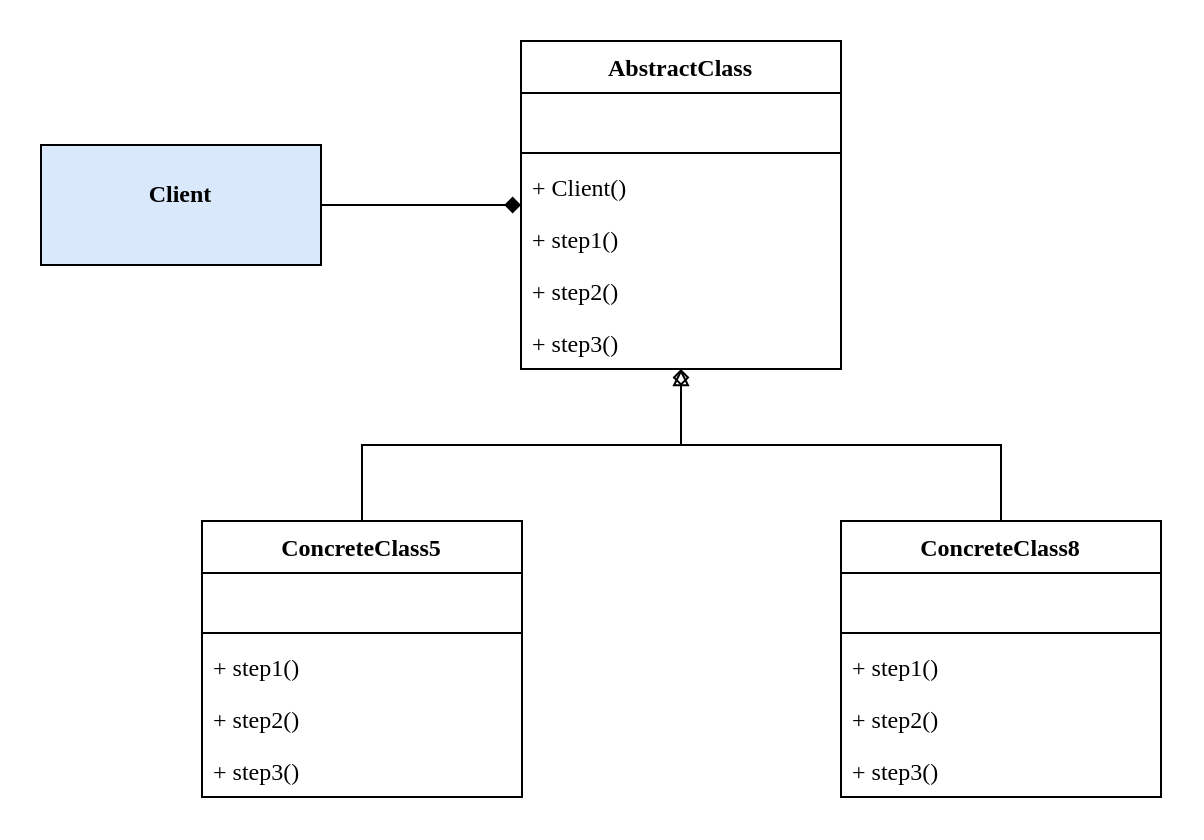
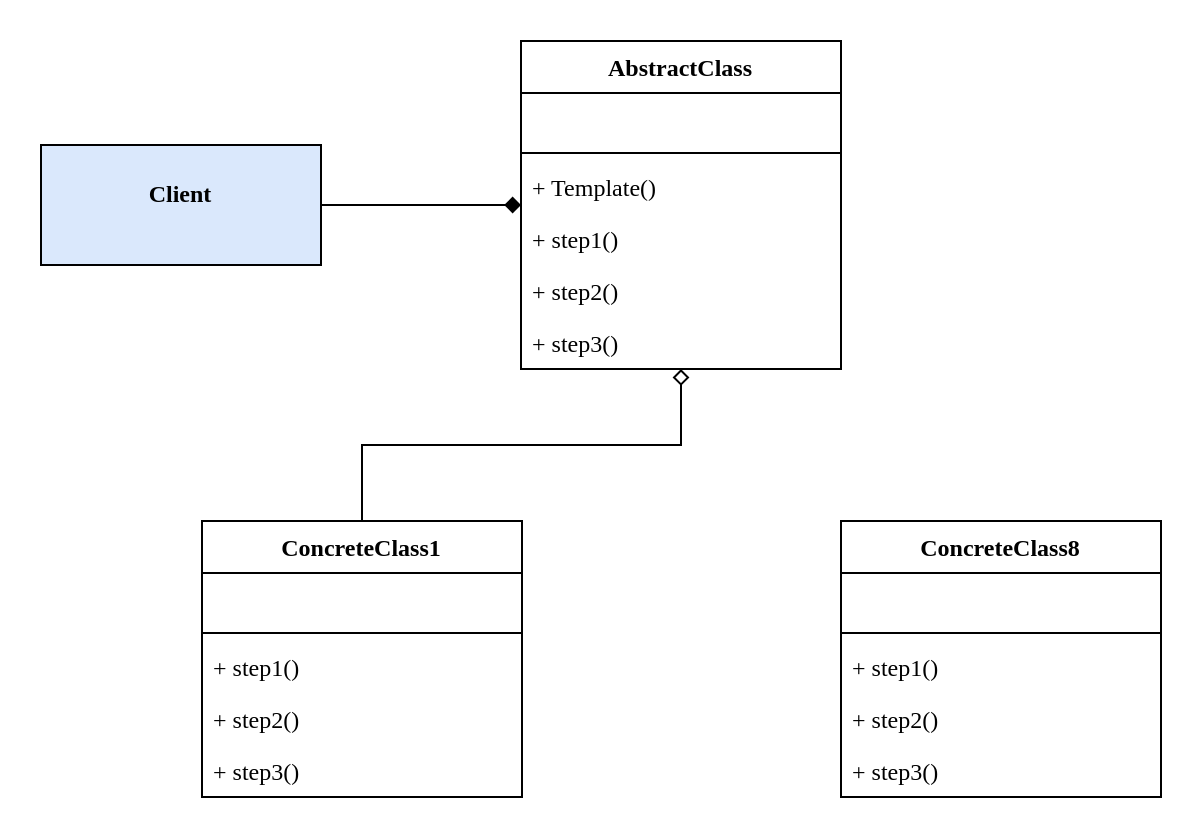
node "+ Client()": label "+ Client()" -> "+ Template()"
edge "ConcreteClass8" -> "AbstractClass": removed
node "ConcreteClass5": label "ConcreteClass5" -> "ConcreteClass1"
